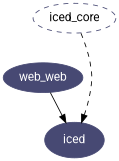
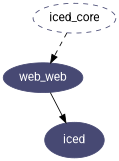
edge "iced_core" -> "iced": now "iced_core" -> "web_web"
